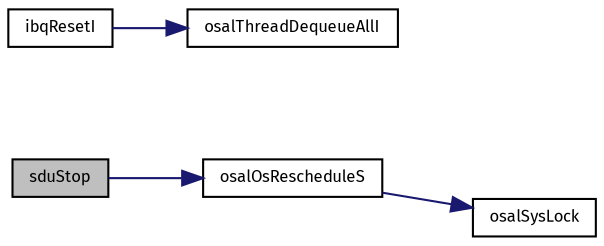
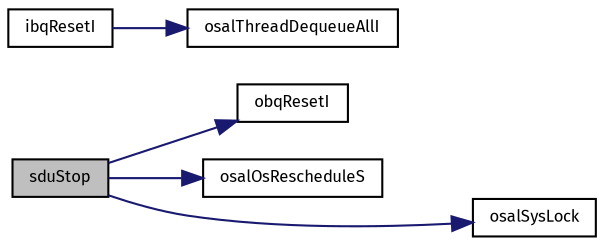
node "obqResetI": added
edge "osalOsRescheduleS" -> "osalSysLock": now "sduStop" -> "osalSysLock"
